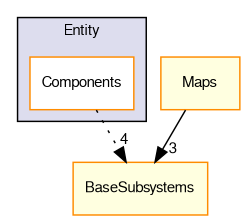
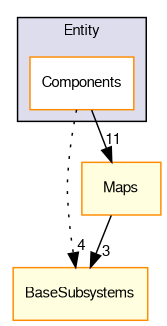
edge "Components" -> "Maps": added
